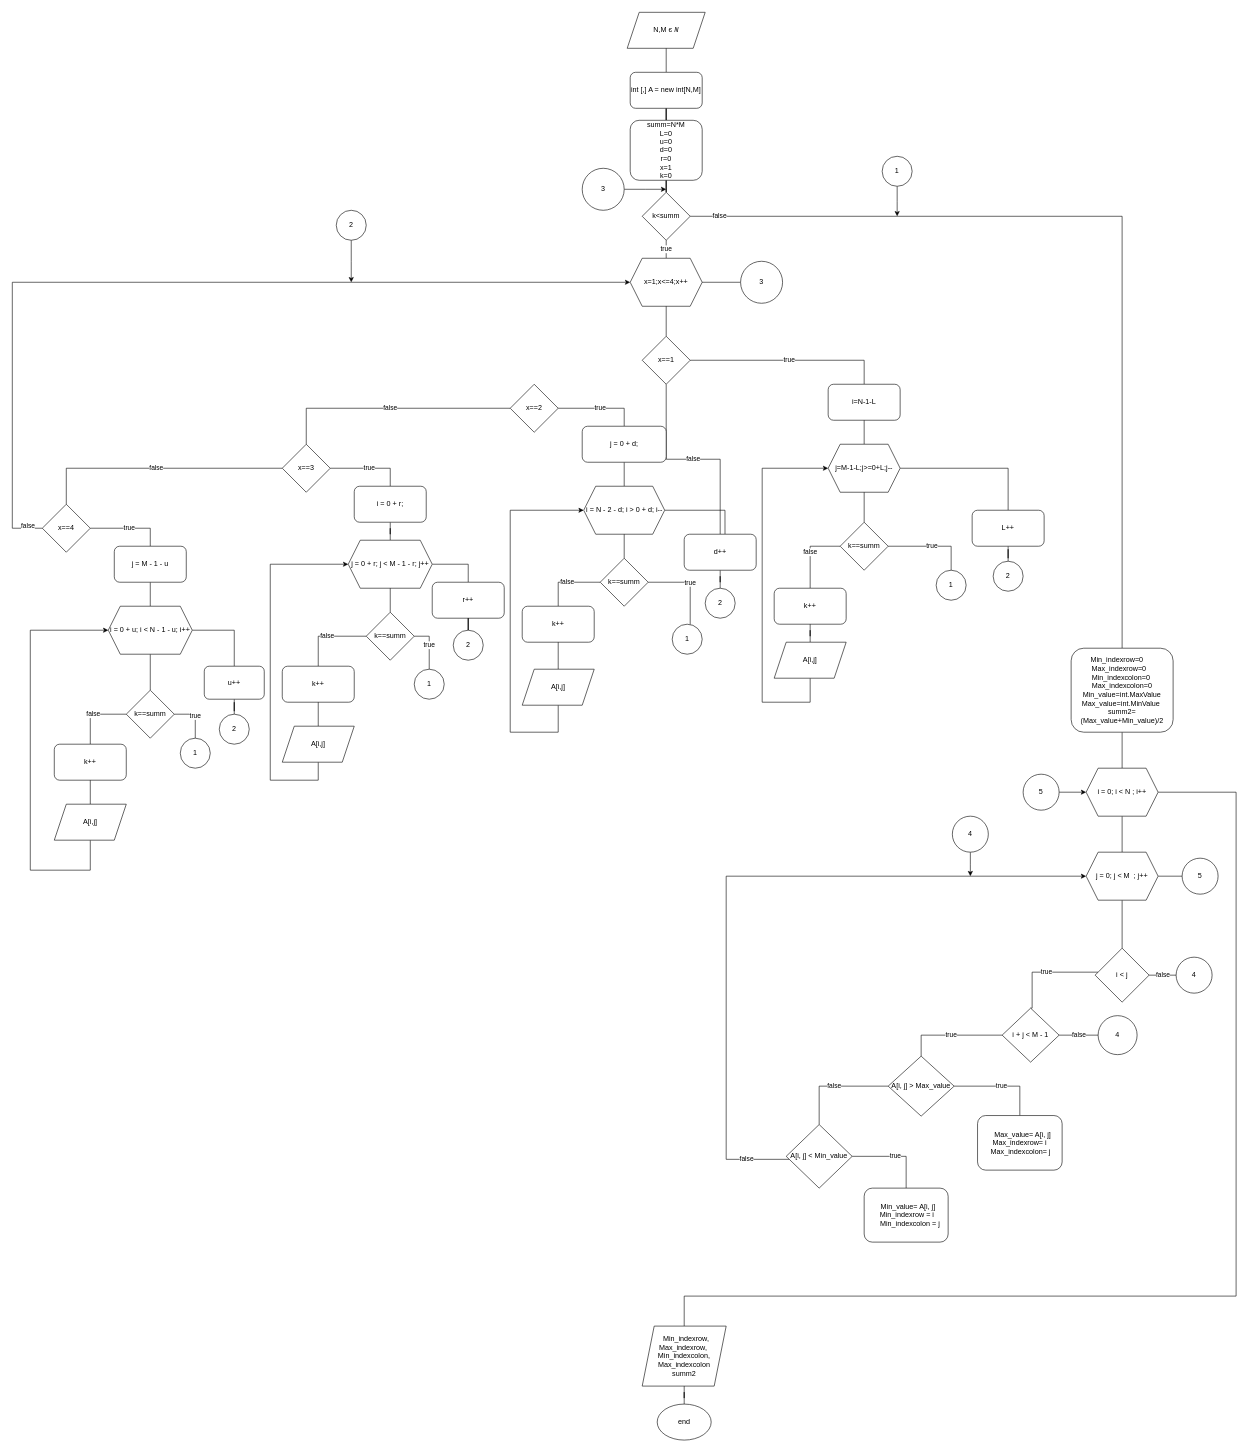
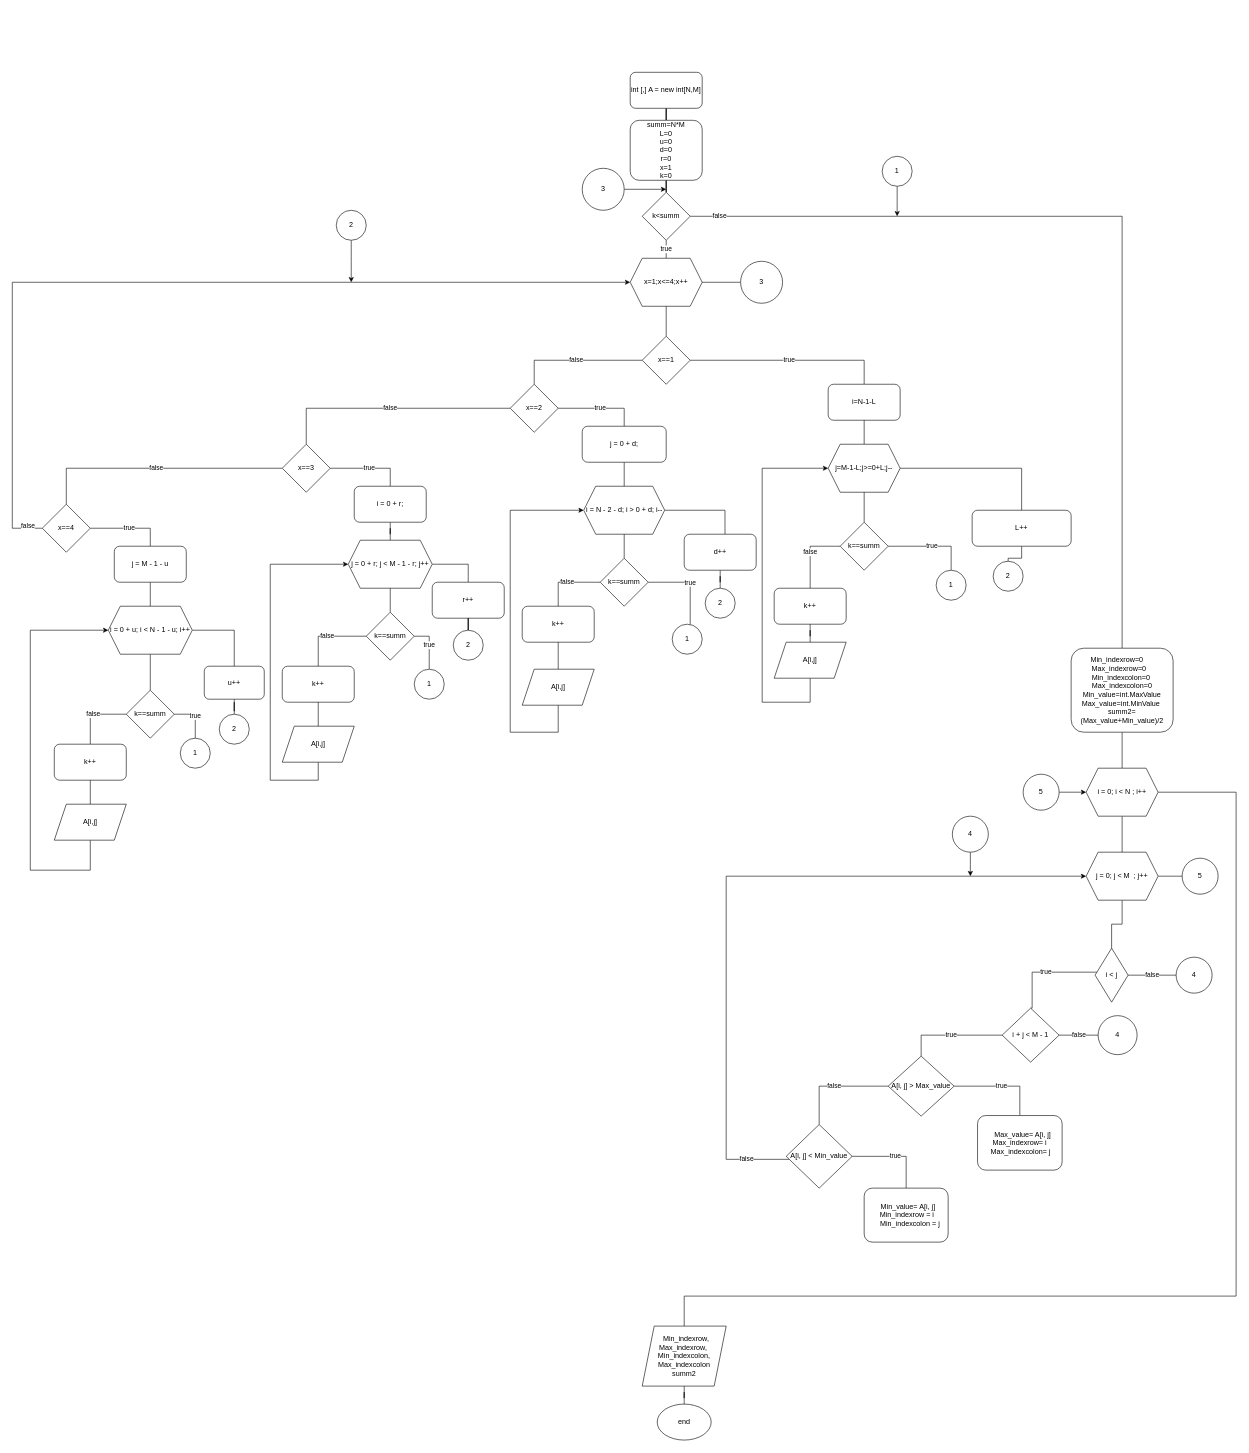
node "N,M є N": removed
edge "N,M є N" -- "int [,] A = new int[N,M]": removed
edge "x==1" -- "d++": now "x==1" -- "x==2"
node "L++": size 72x36 -> 99x36
node "i < j": size 54x54 -> 33x54
